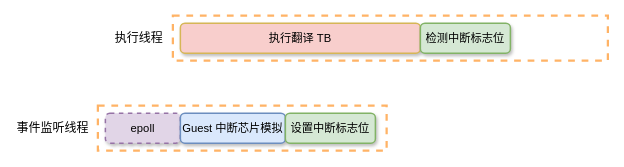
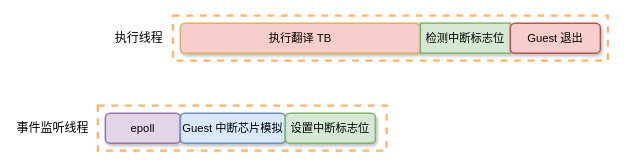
node "检测中断标志位": shape rounded rectangle -> rectangle
node "Guest 退出": added
node "epoll": style dashed -> solid
